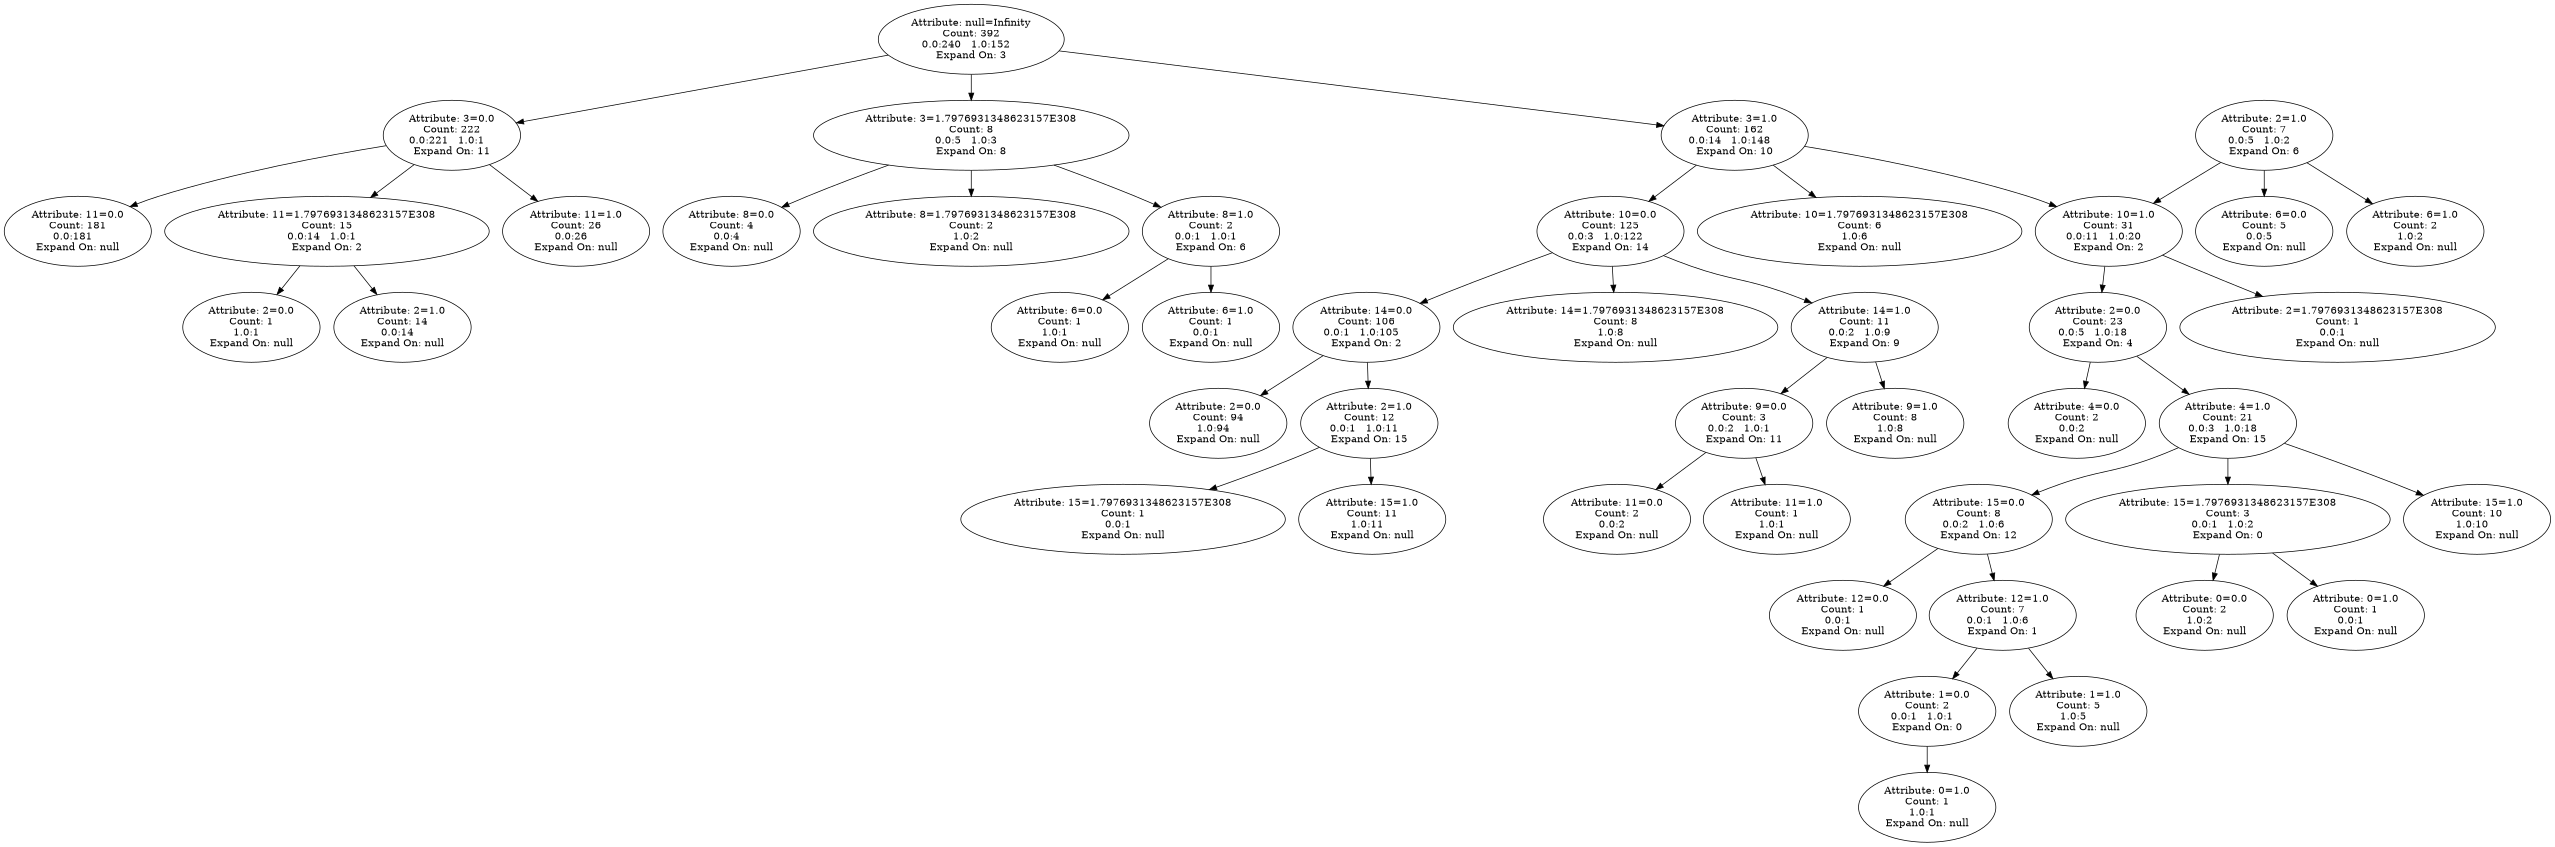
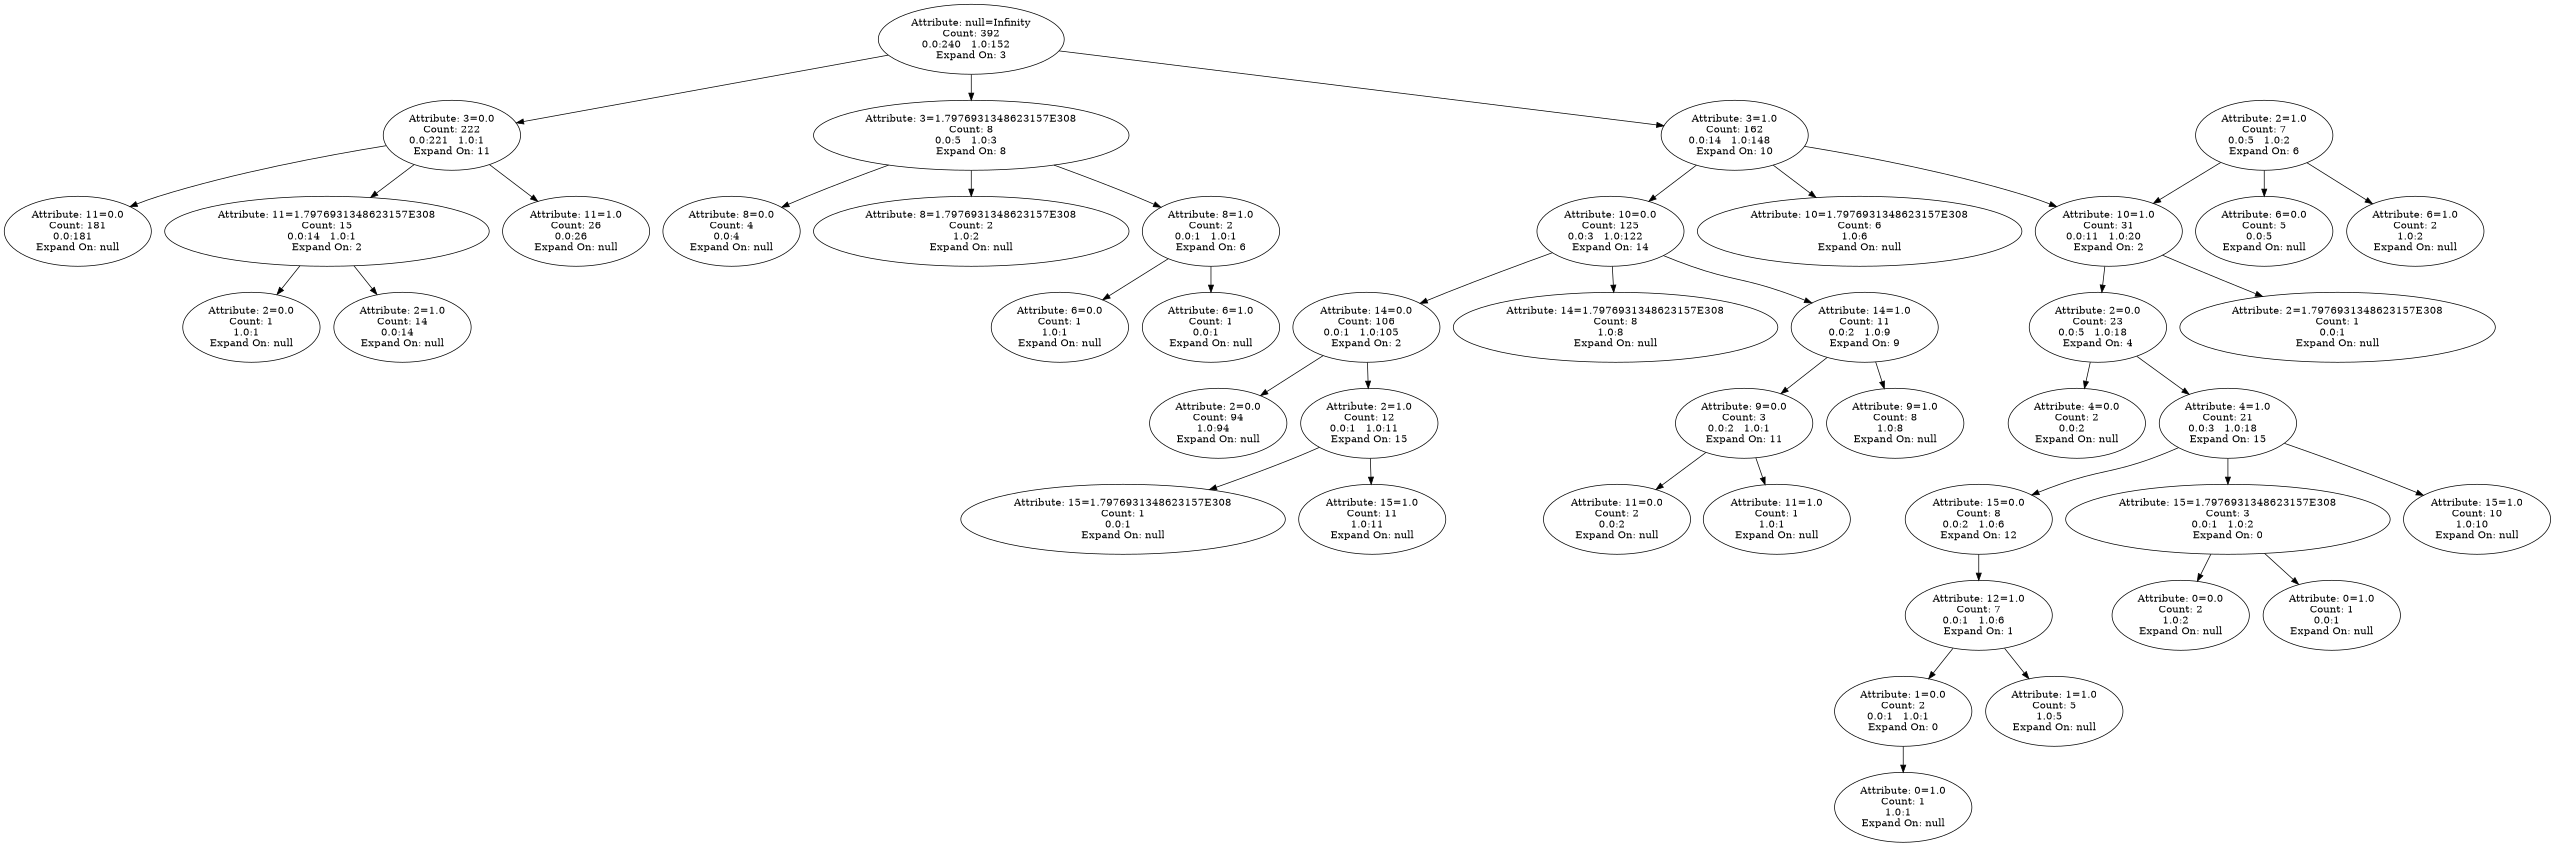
node "Attribute: 12=0.0 Count: 1 0.0:1 Expand On: null": removed
